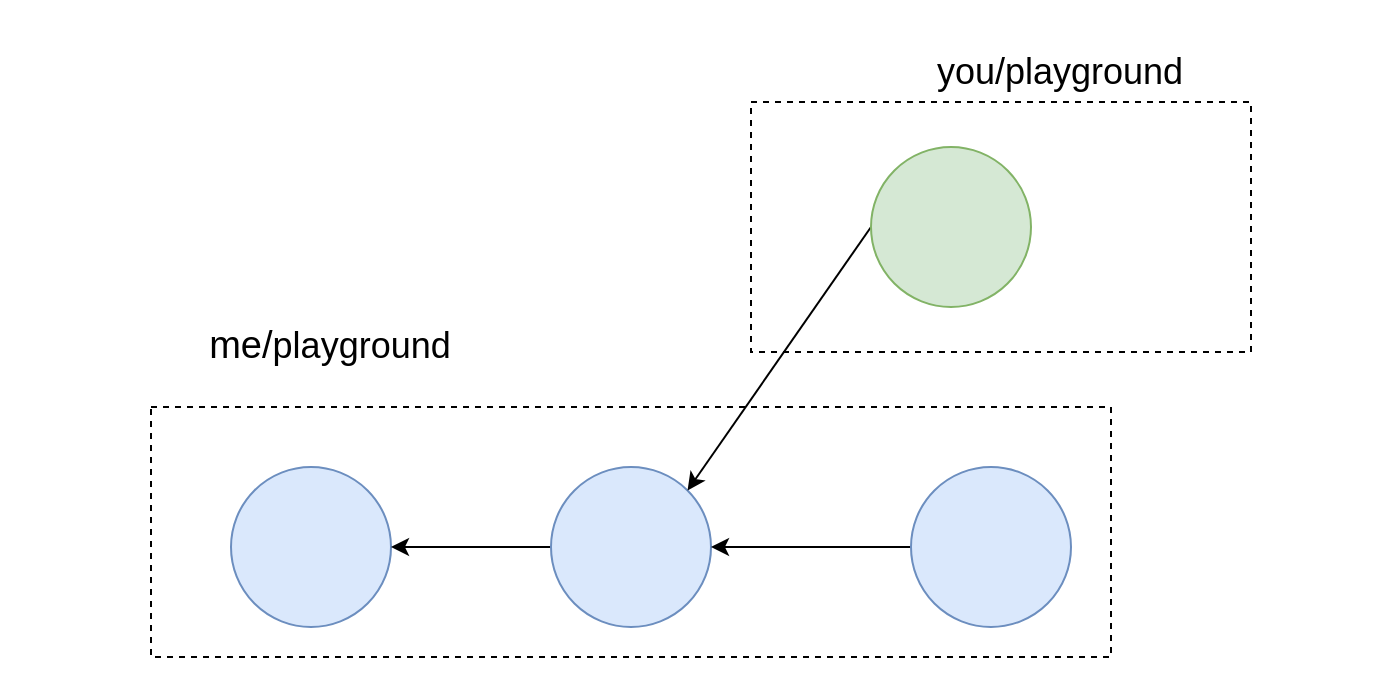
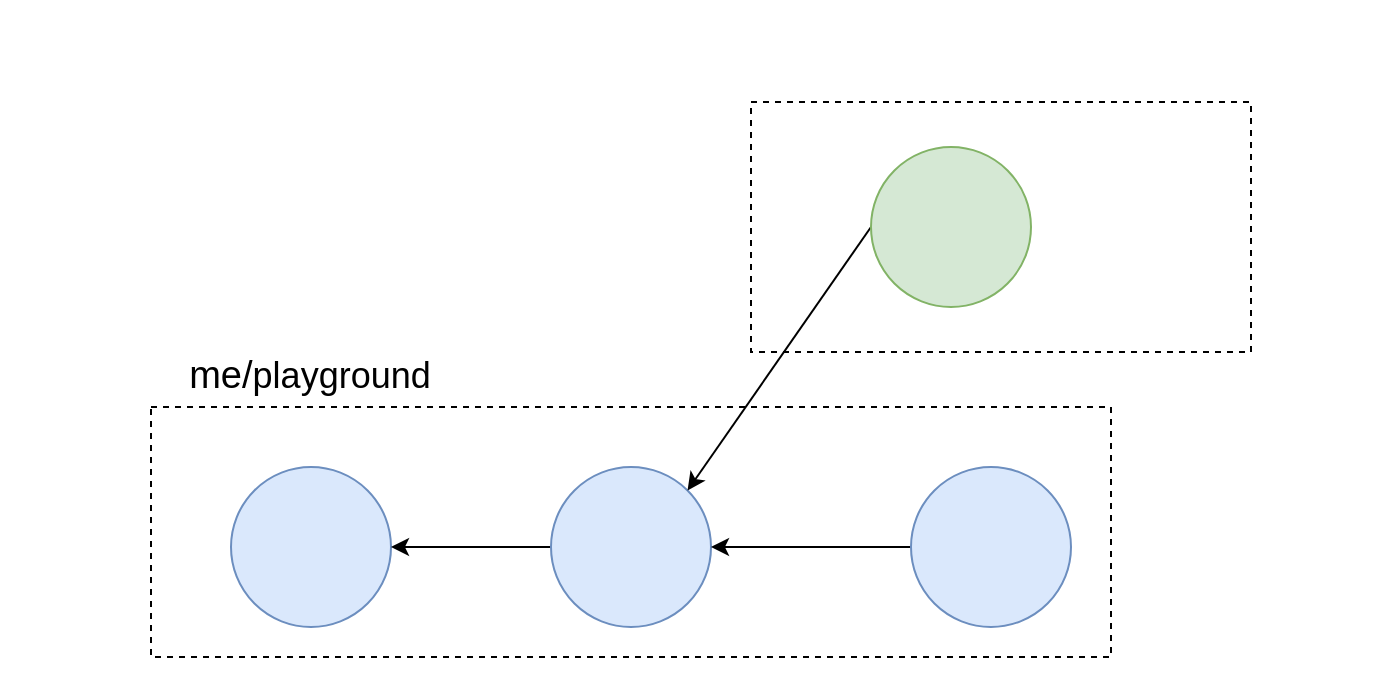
node "you/playground": removed
node "me/playground": moved (331, 347) -> (311, 377)
